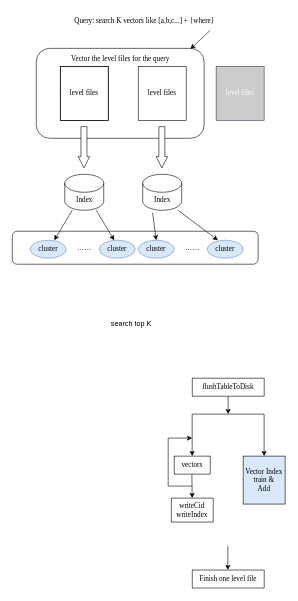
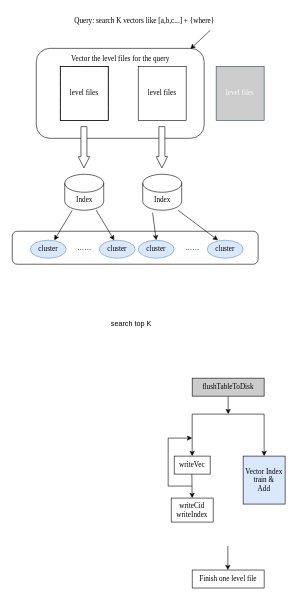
node "flushTableToDisk": fillcolor #ffffff -> #cccccc
node "vectors": label "vectors" -> "writeVec"
